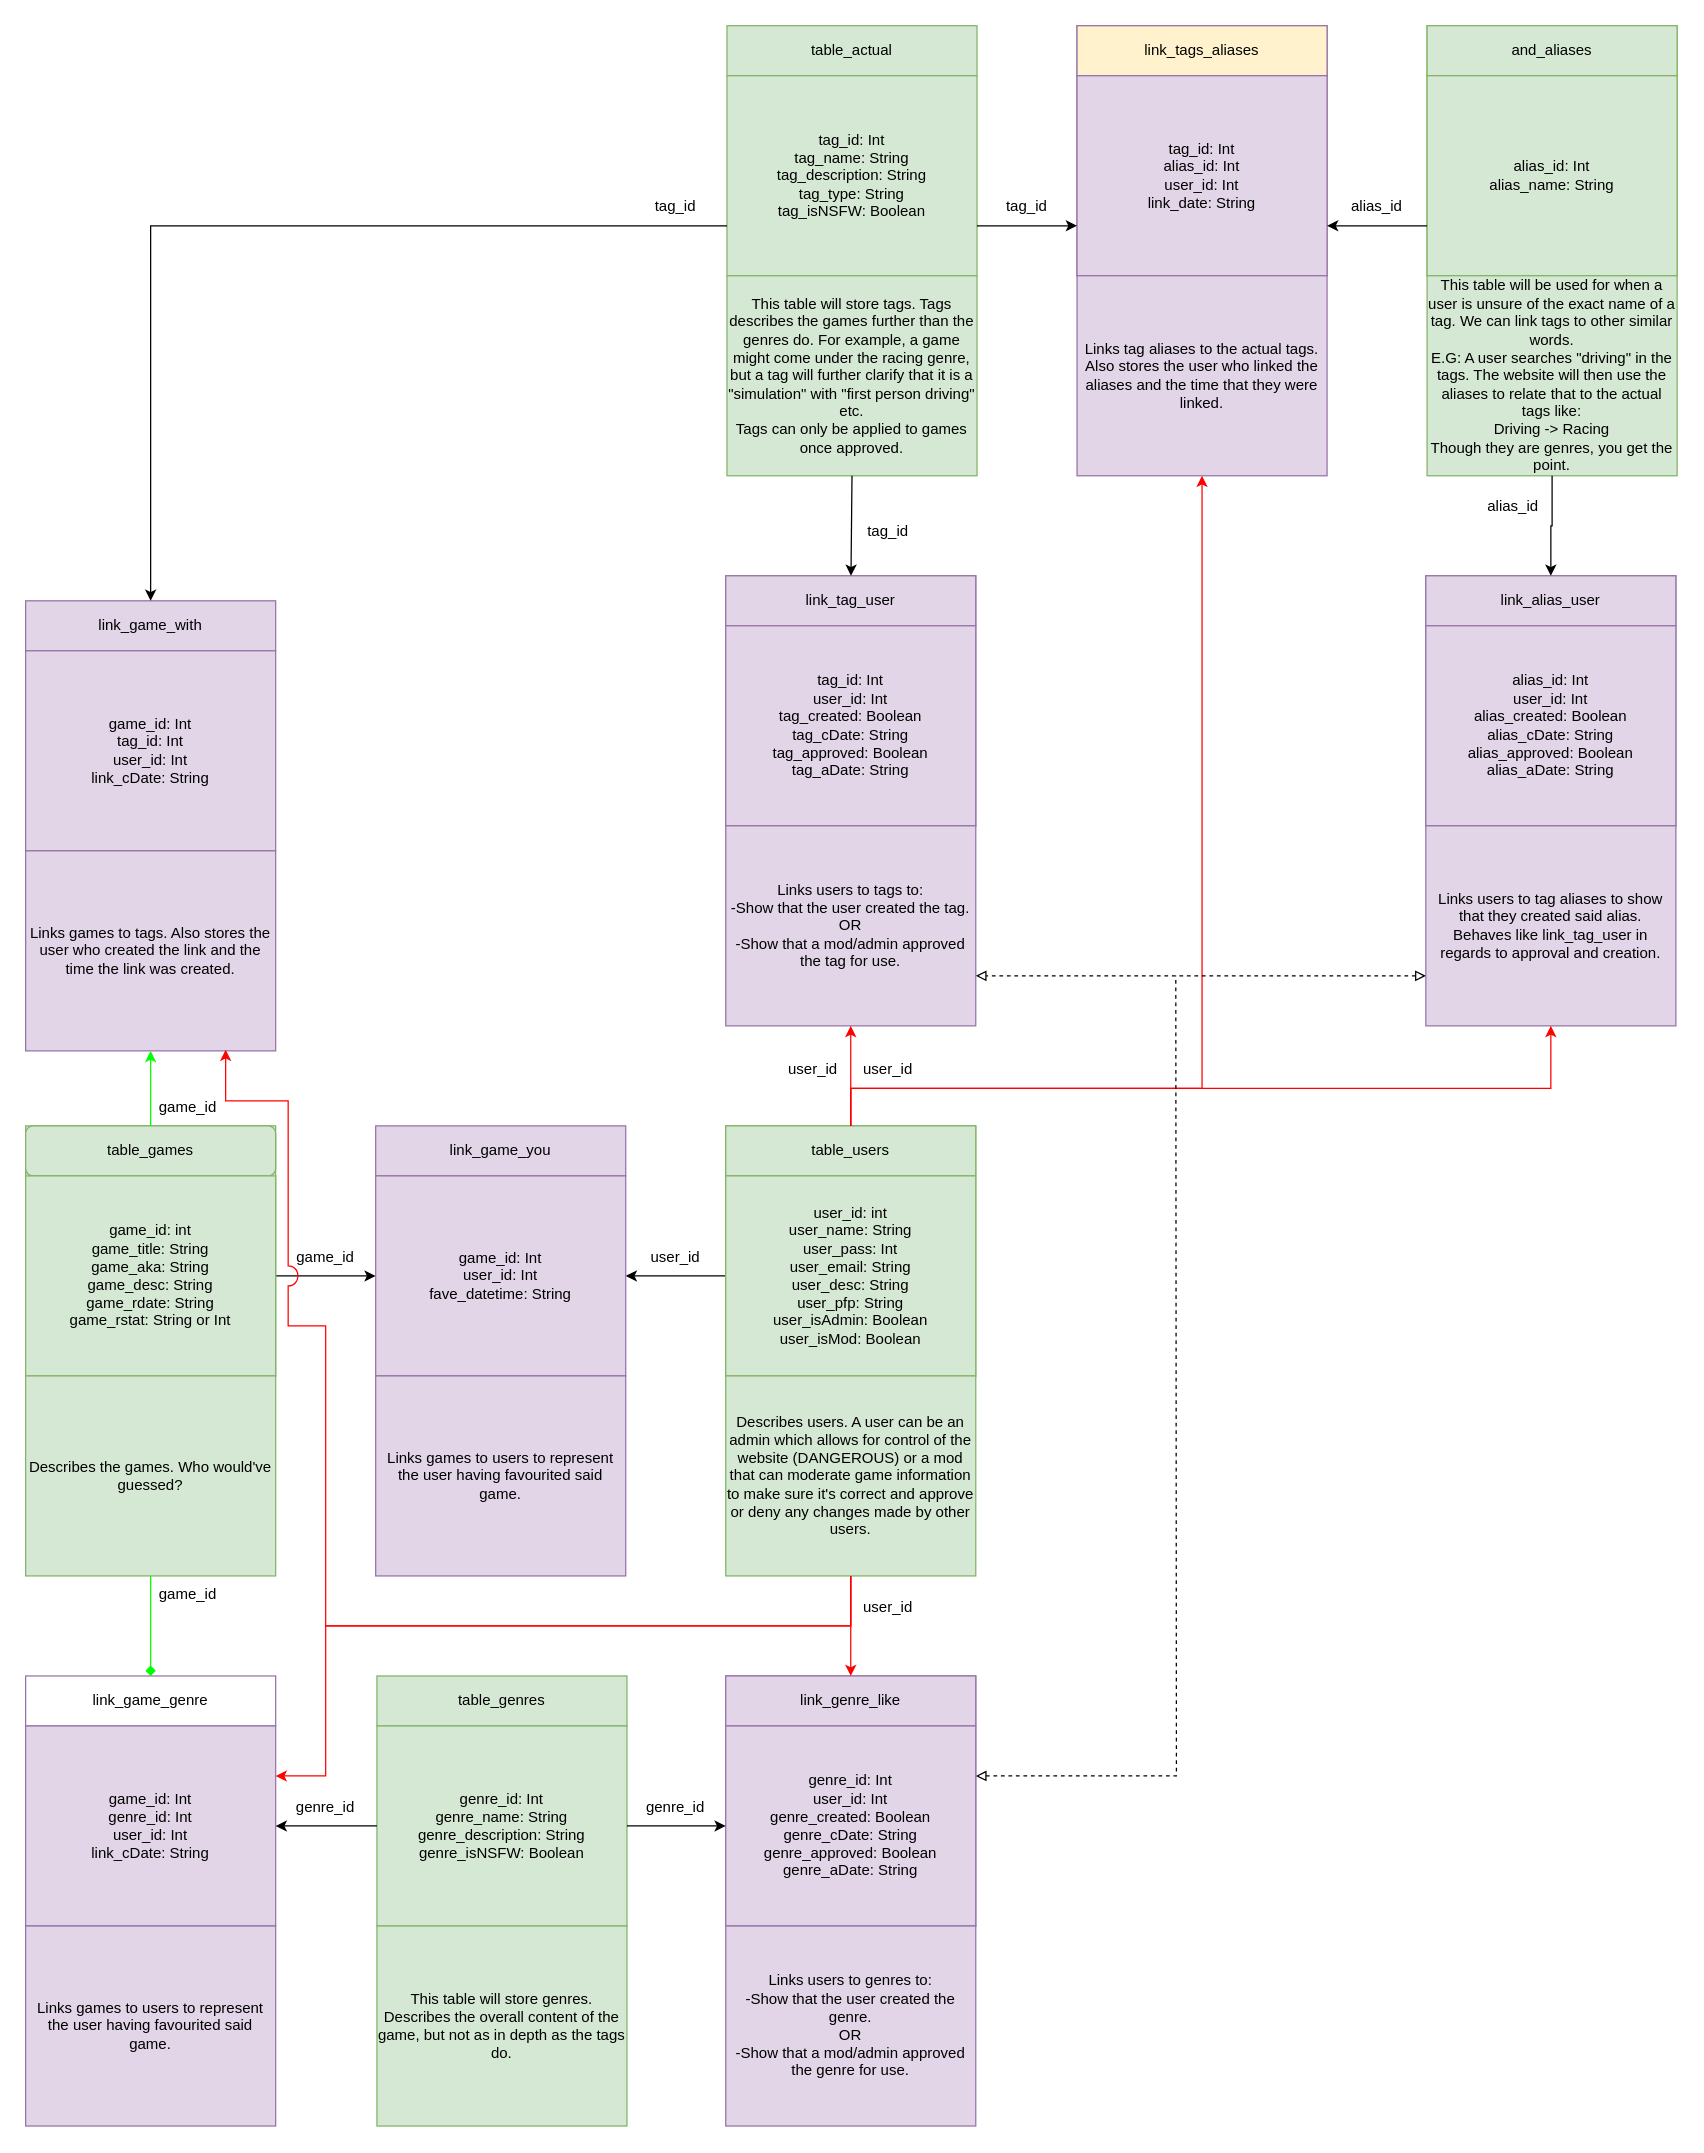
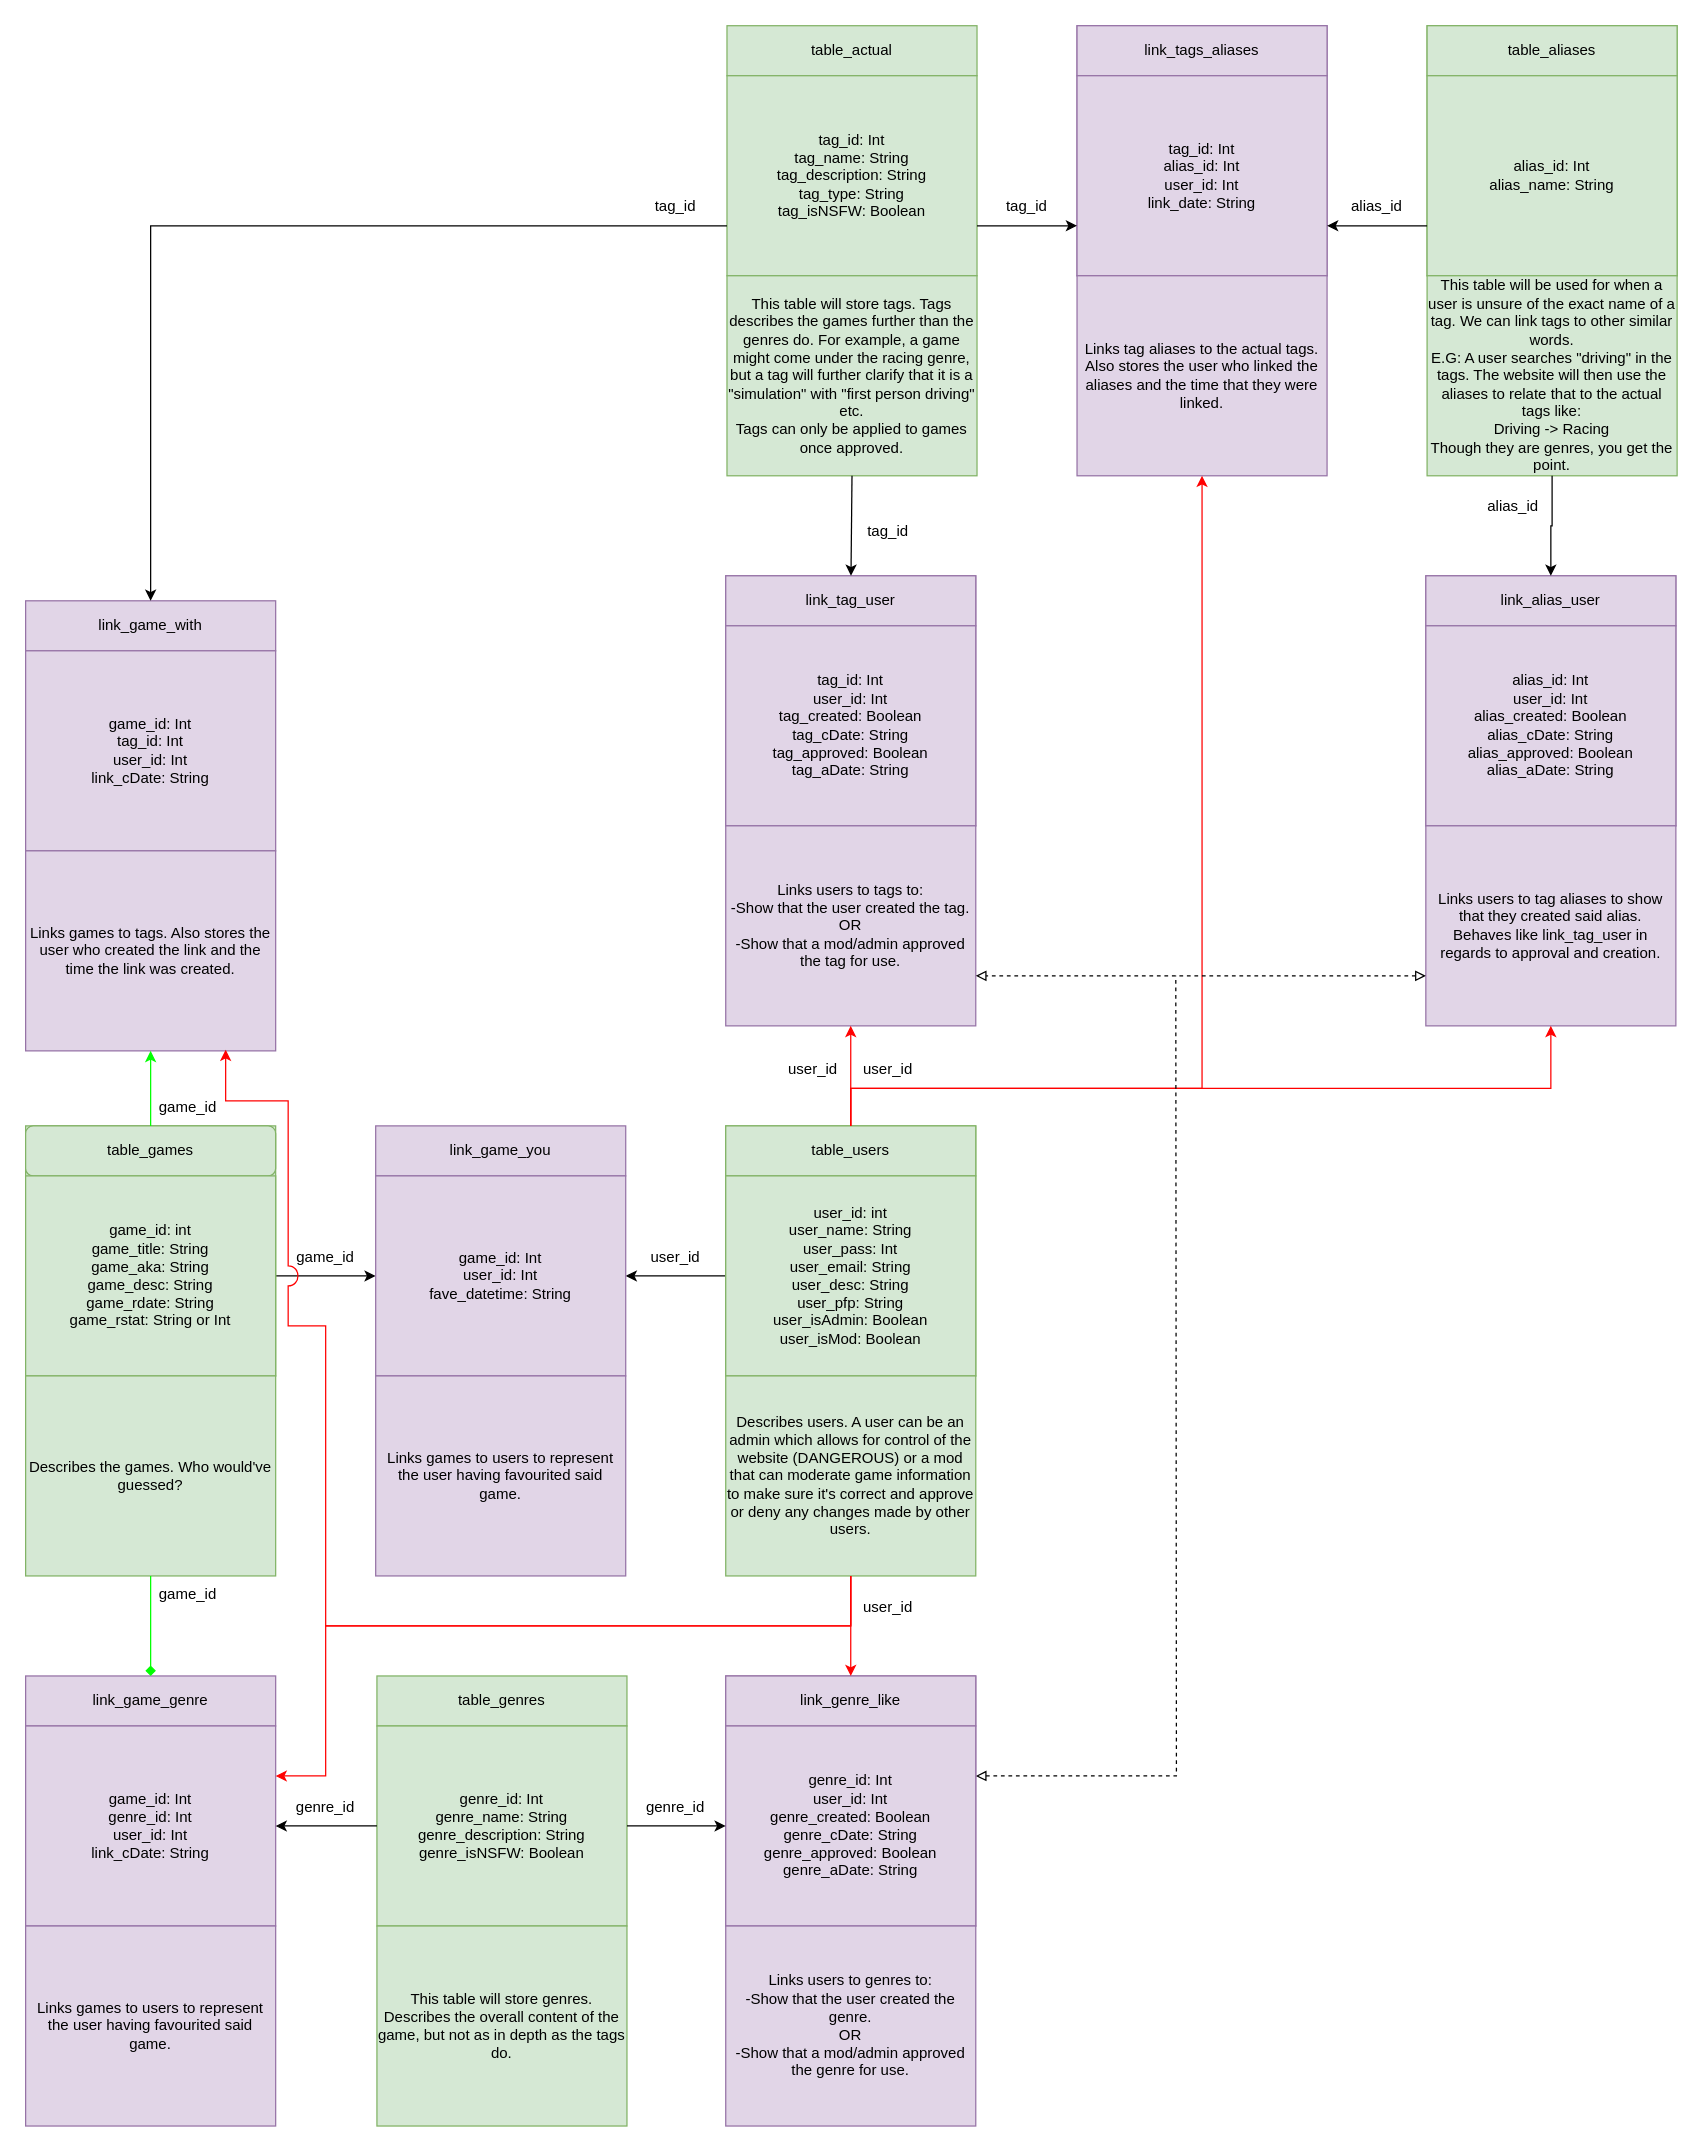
node "link_tags_aliases": fillcolor #fff2cc -> #e1d5e7
node "and_aliases": label "and_aliases" -> "table_aliases"
node "link_game_genre": fillcolor #ffffff -> #e1d5e7
